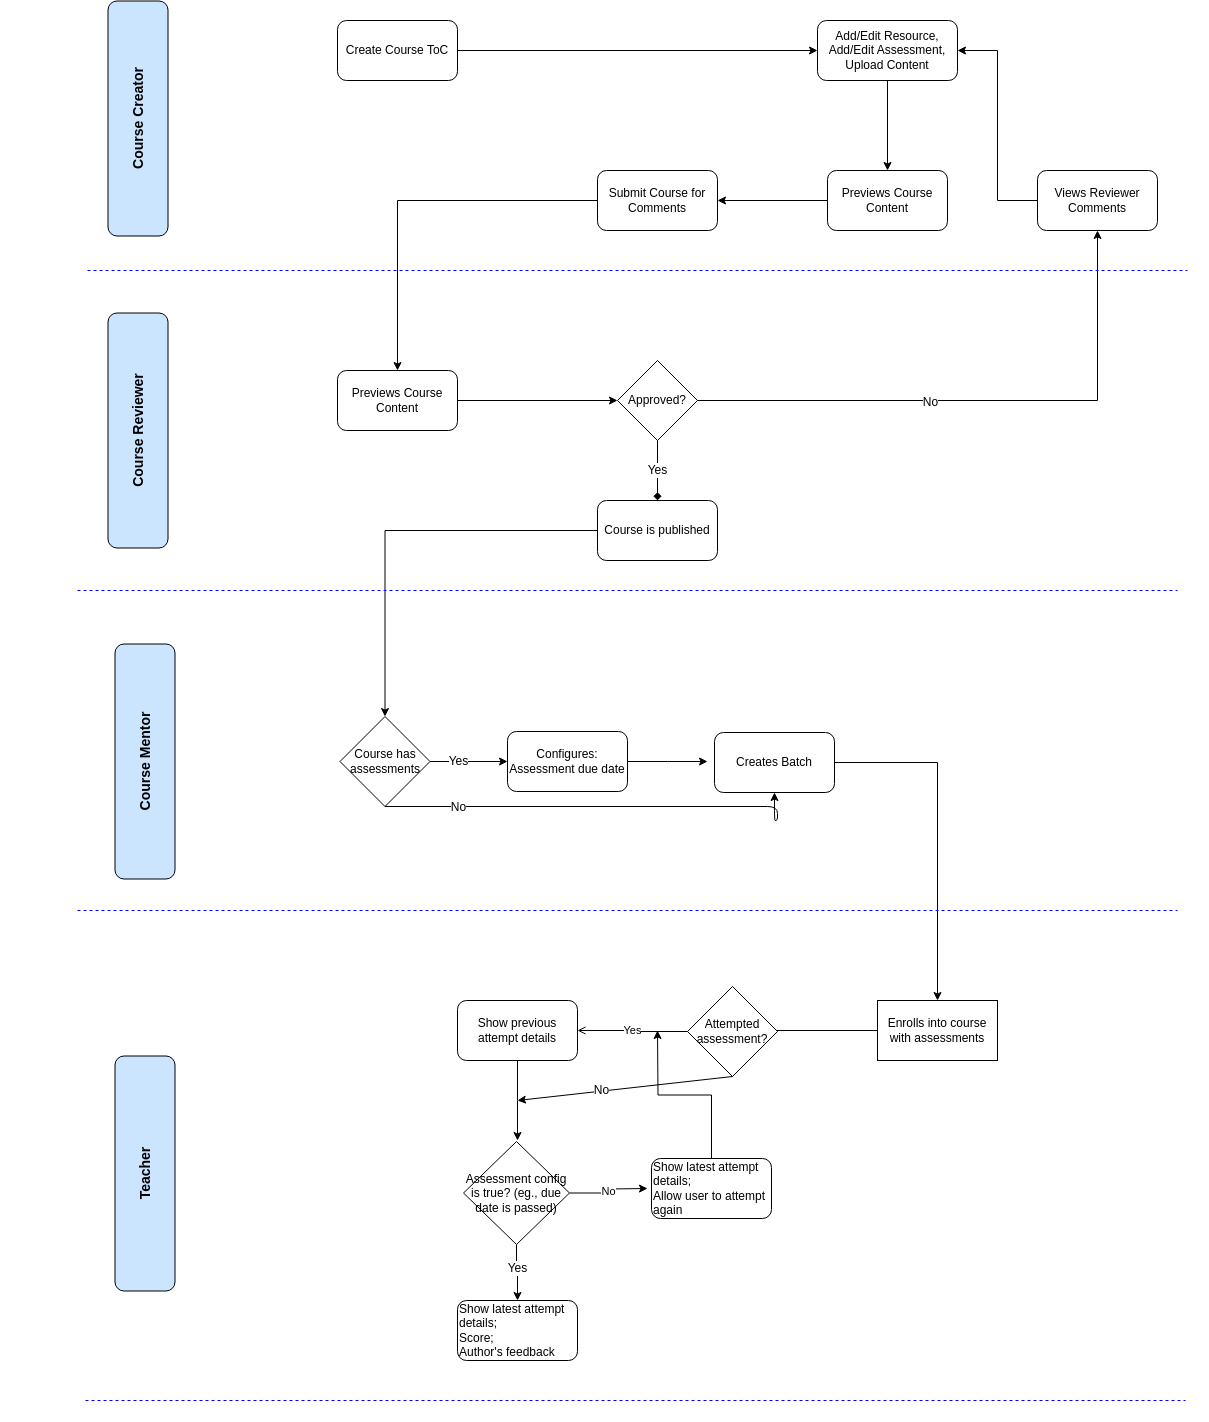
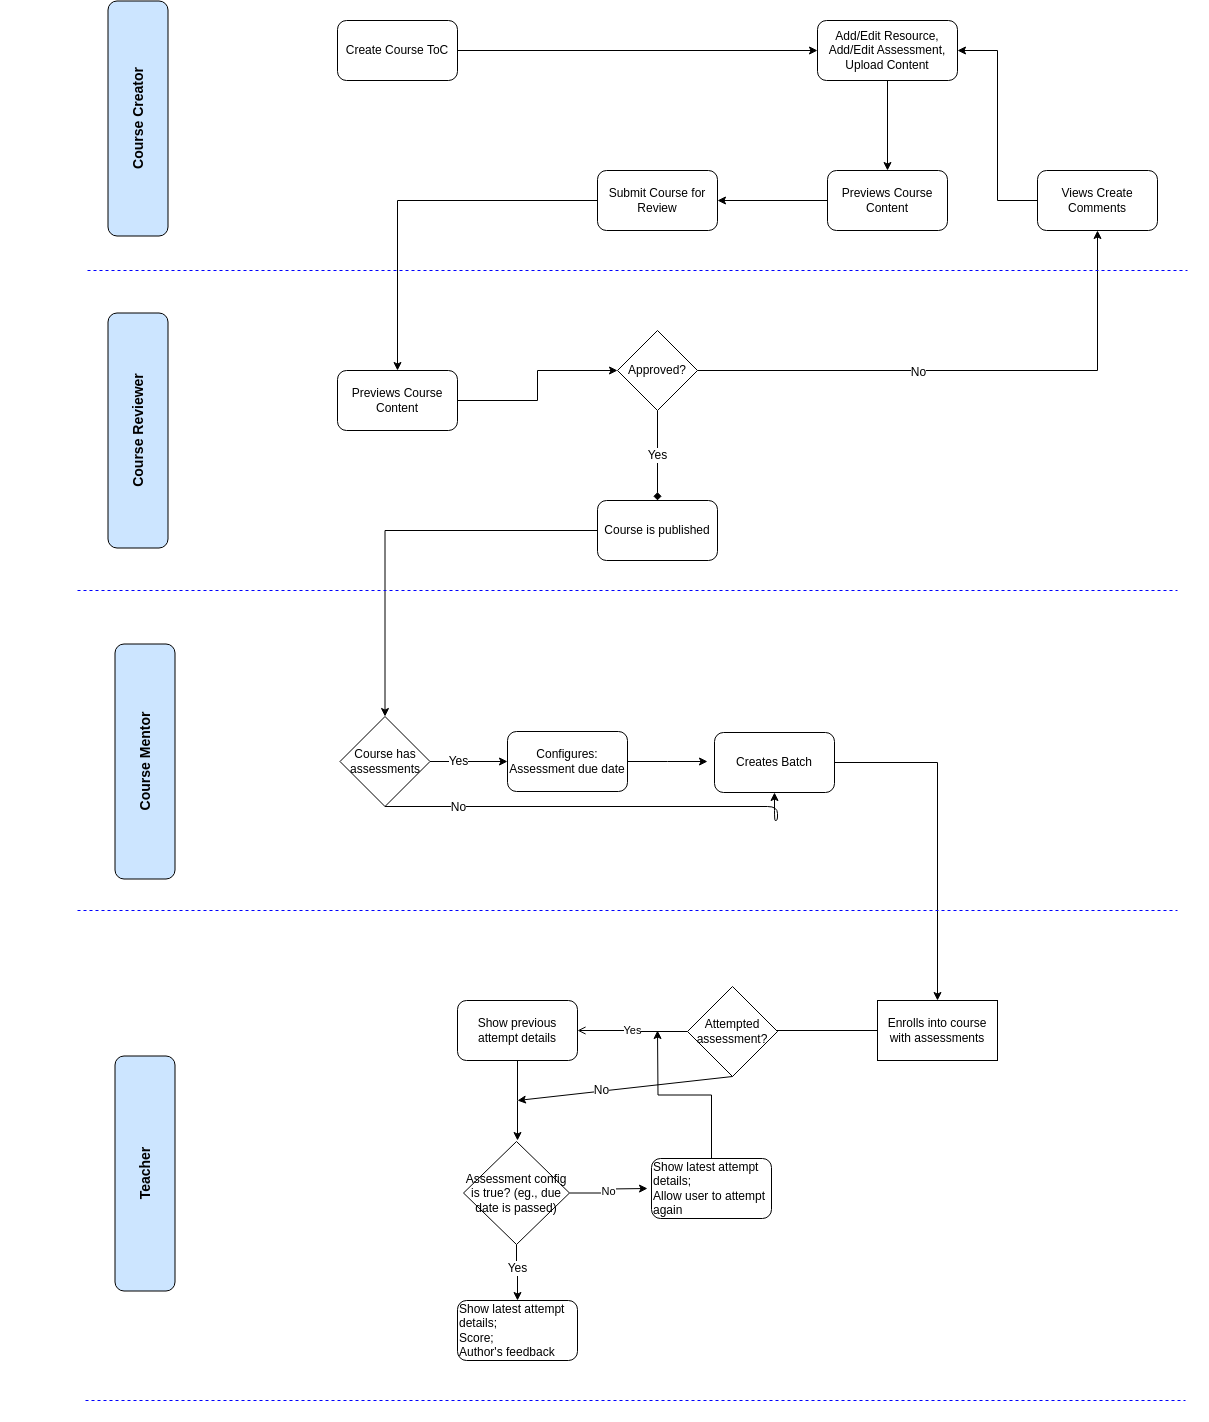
node "Submit Course for Comments": label "Submit Course for Comments" -> "Submit Course for Review"
node "Views Reviewer Comments": label "Views Reviewer Comments" -> "Views Create Comments"
node "Approved?": moved (658, 401) -> (658, 371)
